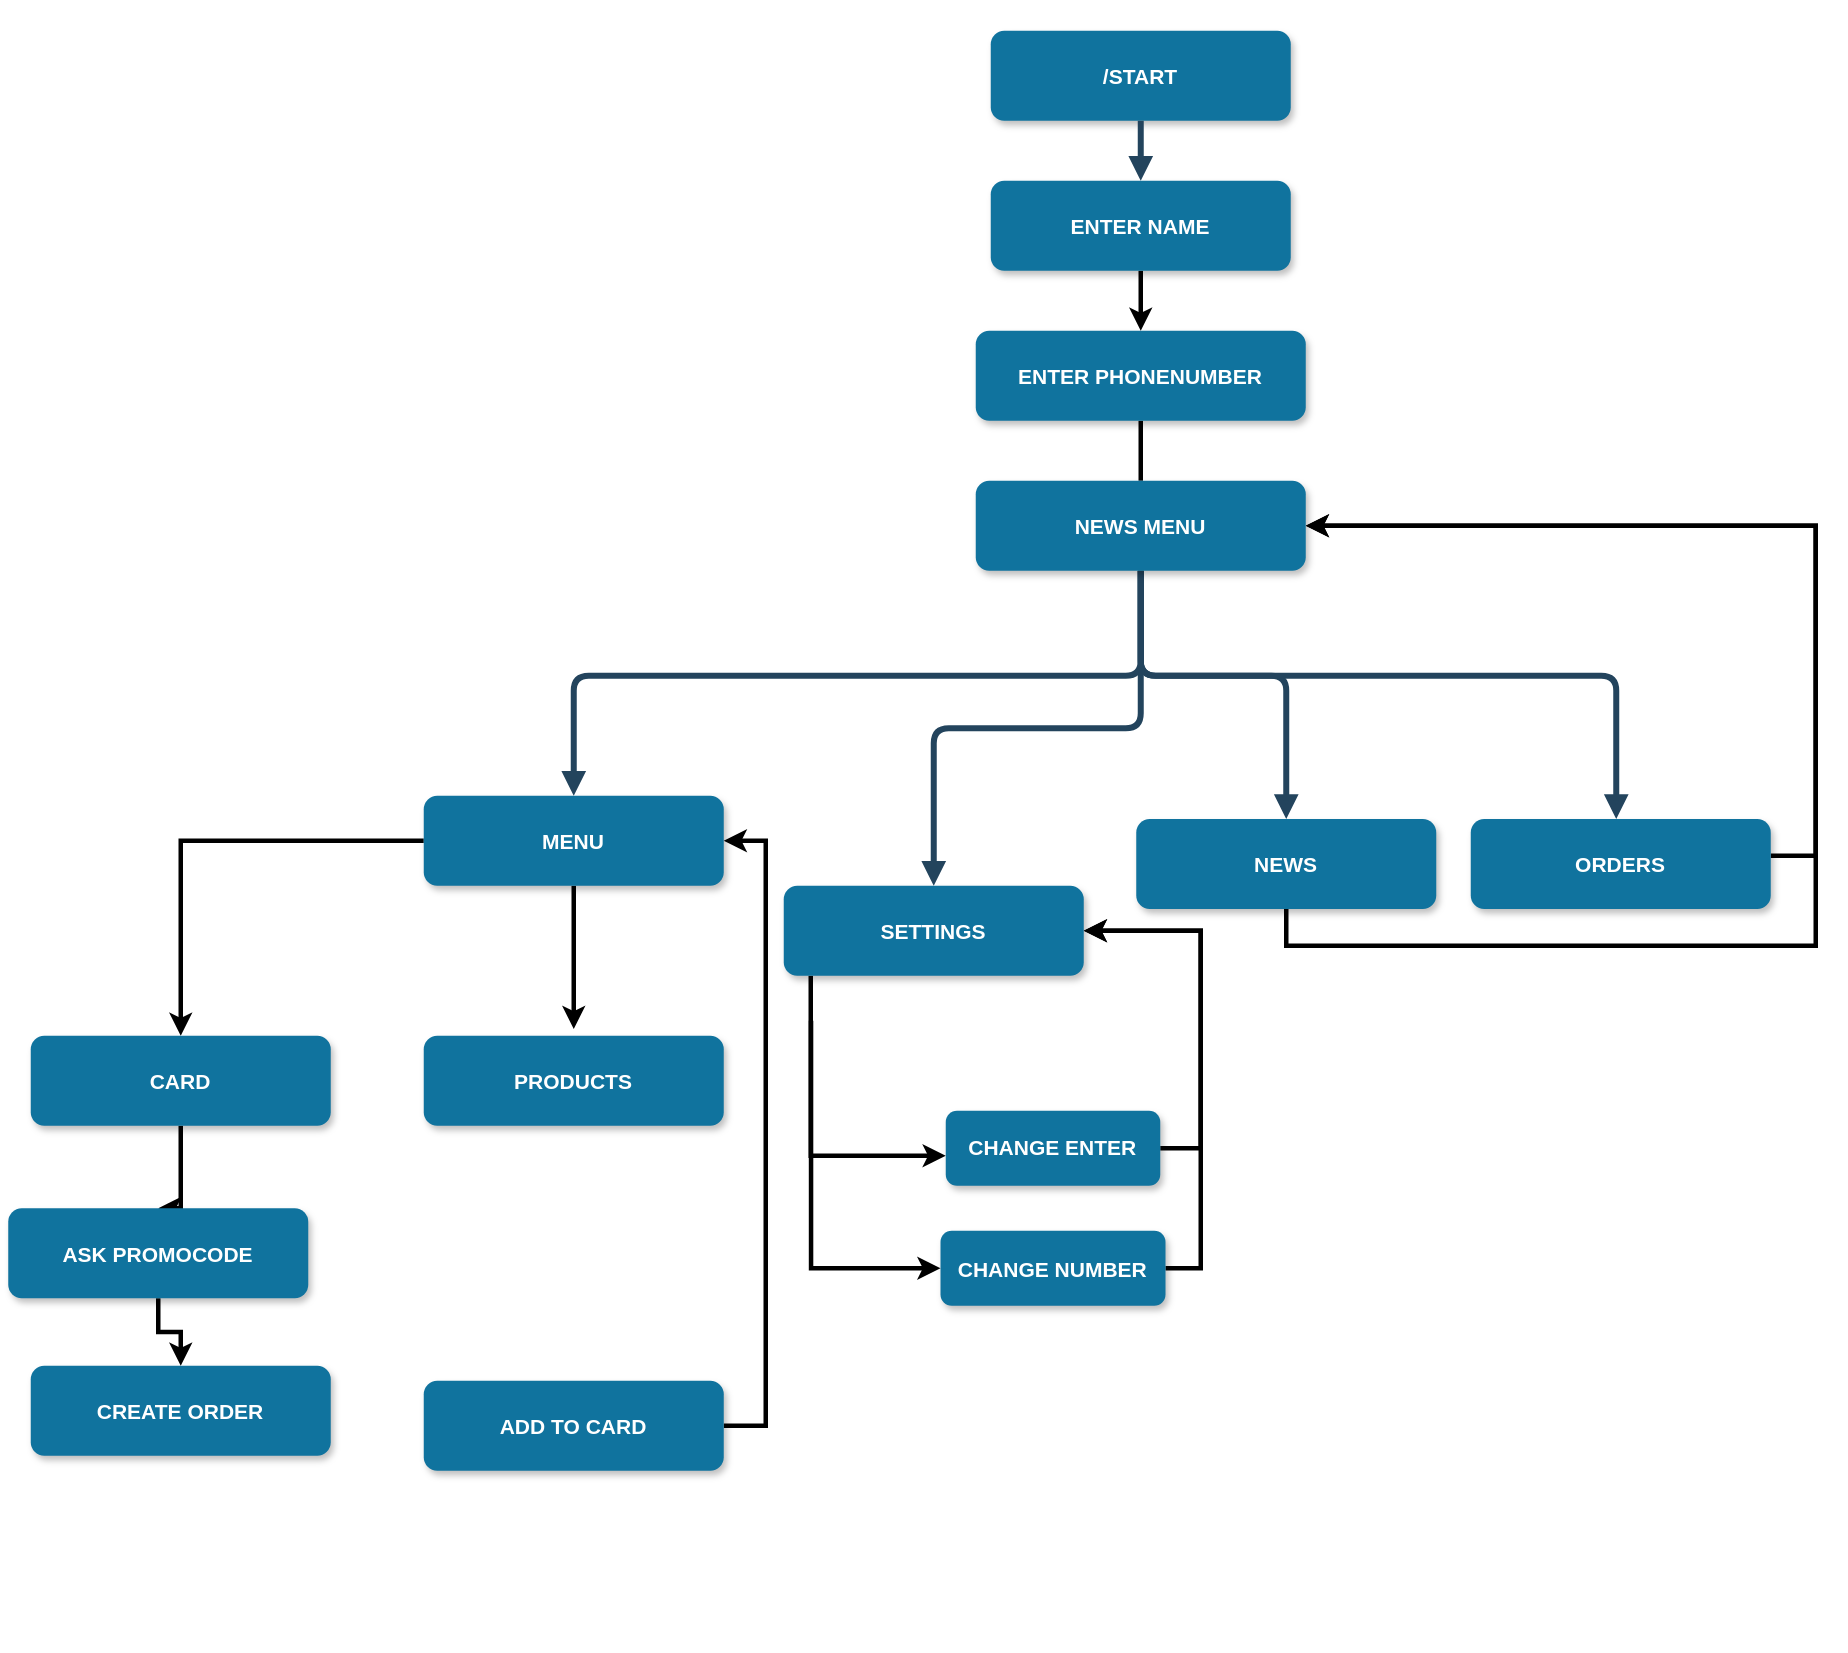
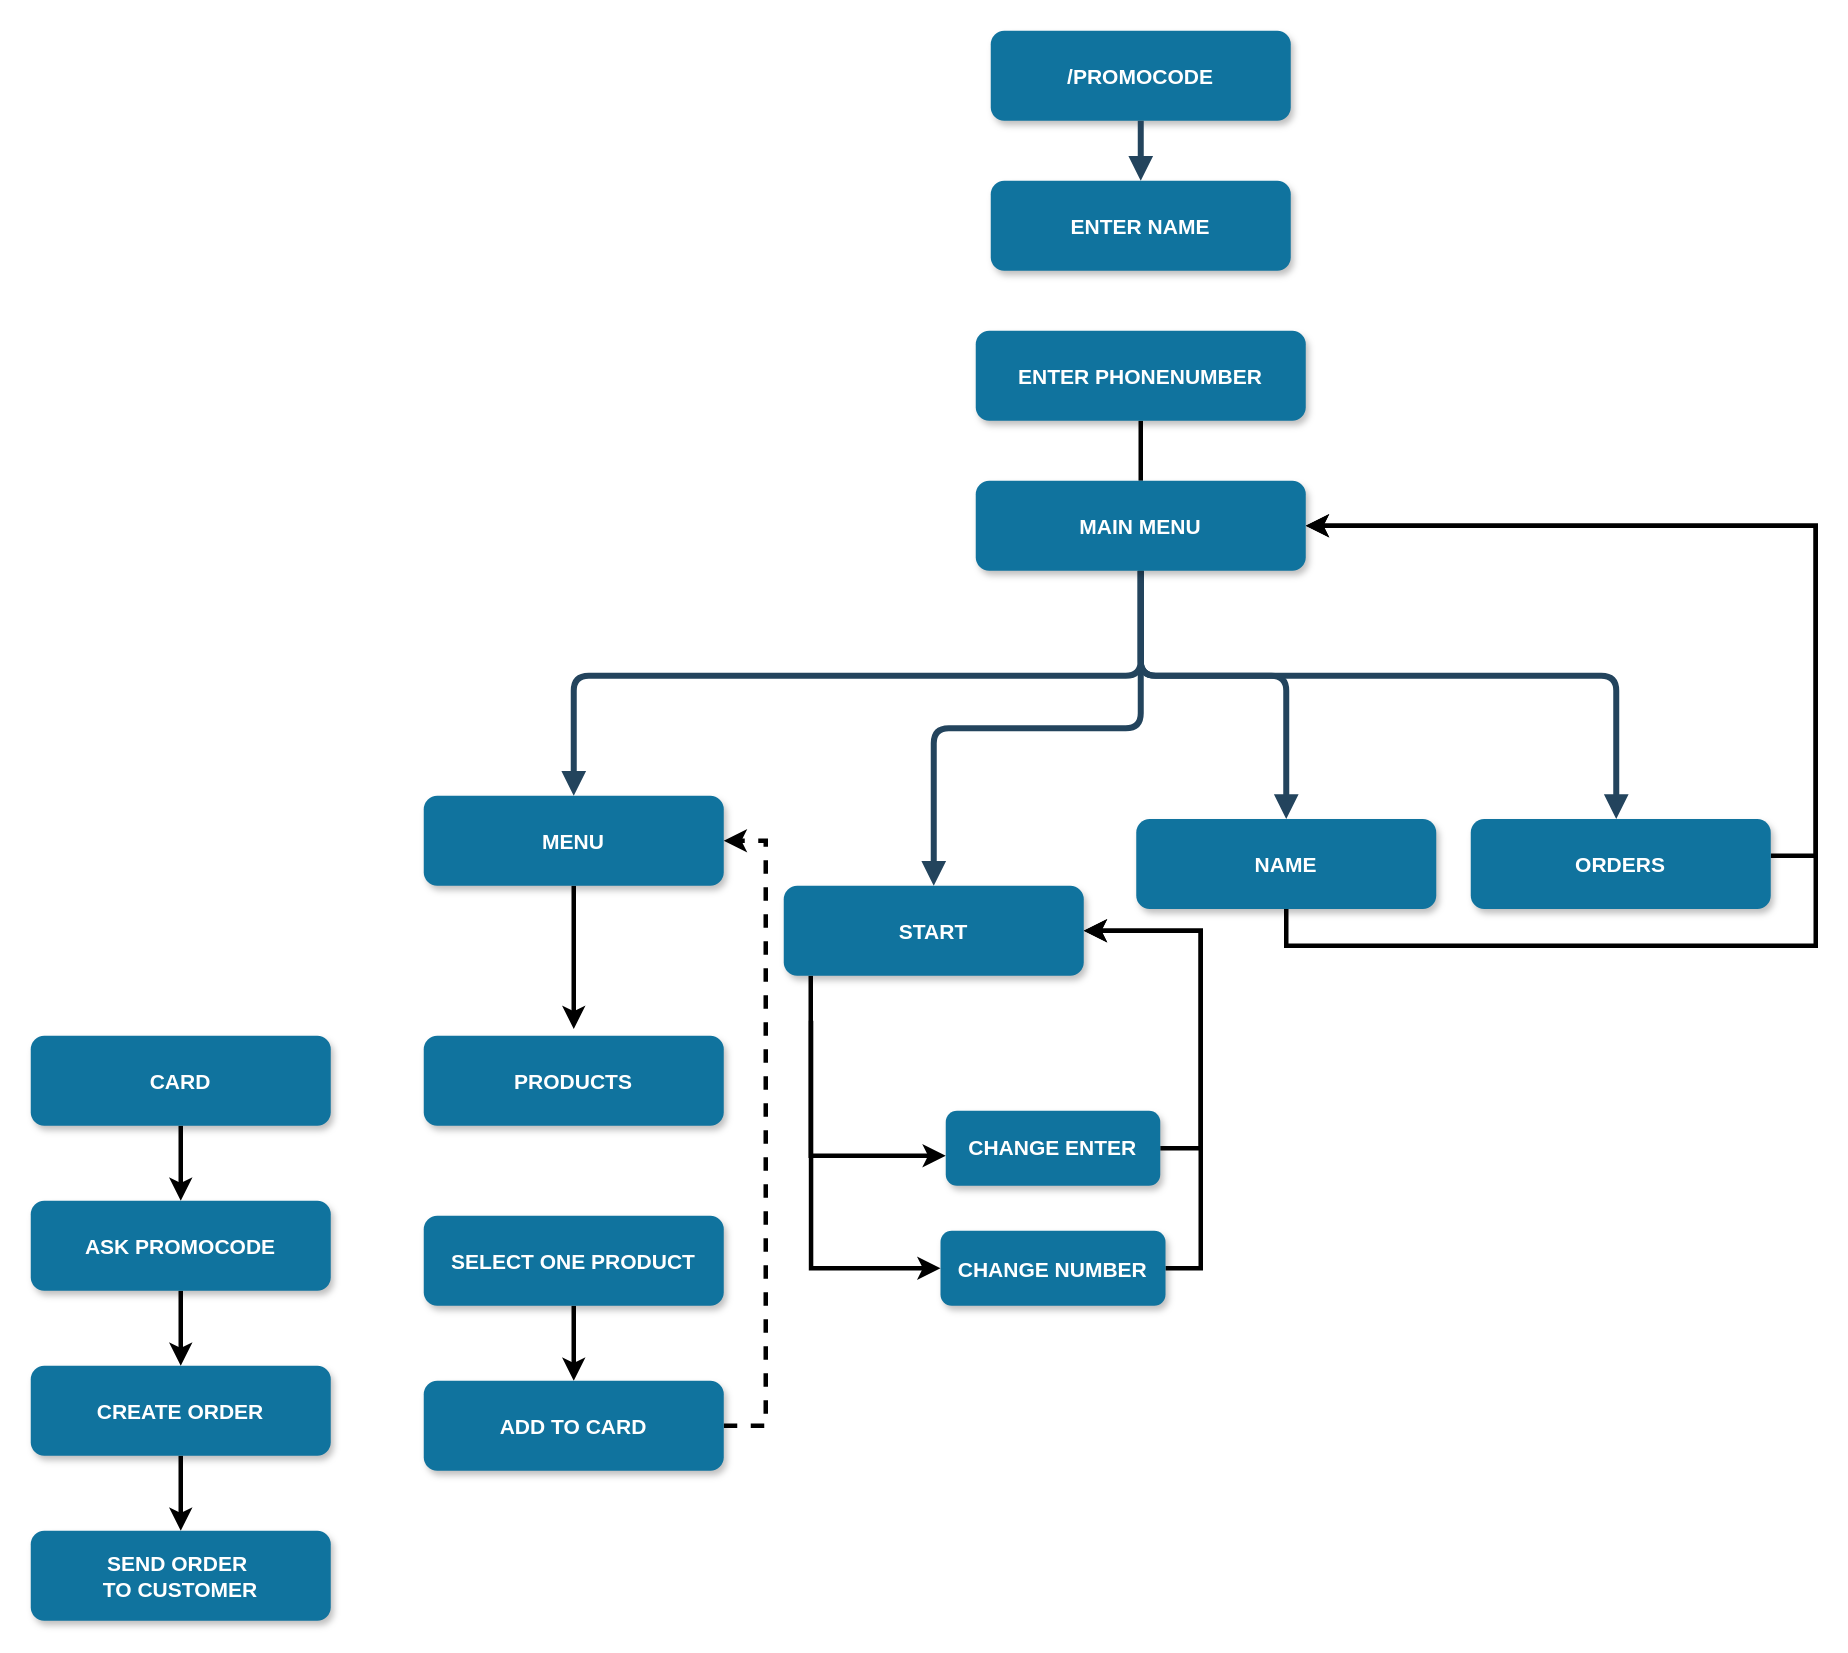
node "/START": label "/START" -> "/PROMOCODE"
edge "ENTER NAME" -> "ENTER PHONENUMBER": removed
node "NEWS MENU": label "NEWS MENU" -> "MAIN MENU"
edge "MENU" -> "CARD": removed
node "NEWS": label "NEWS" -> "NAME"
node "SETTINGS": label "SETTINGS" -> "START"
node "ASK PROMOCODE": moved (158, 1253) -> (181, 1246)
node "SELECT ONE PRODUCT": added
edge "SELECT ONE PRODUCT" -> "ADD TO CARD": added
edge "ADD TO CARD" -> "MENU": style solid -> dashed
edge "CREATE ORDER" -> "SEND ORDER TO CUSTOMER": added
node "SEND ORDER TO CUSTOMER": added
